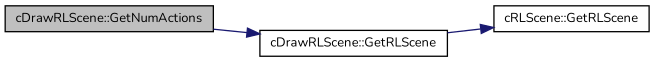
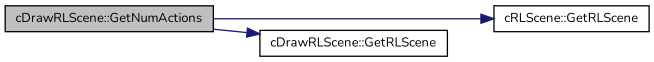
edge "cDrawRLScene::GetRLScene" -> "cRLScene::GetRLScene": now "cDrawRLScene::GetNumActions" -> "cRLScene::GetRLScene"
